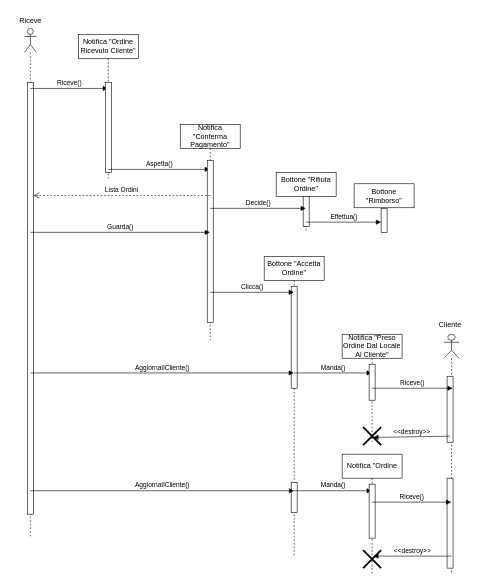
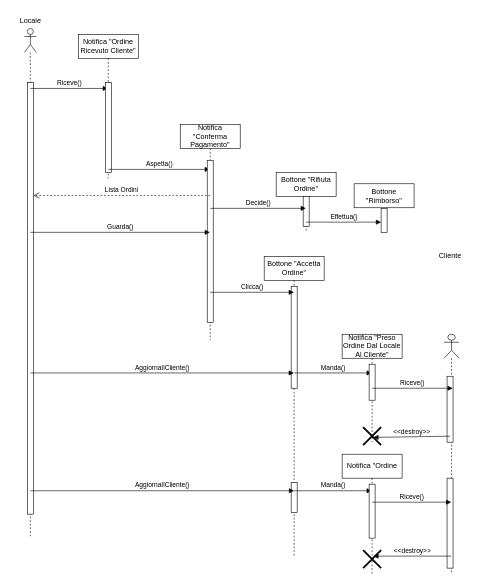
node "Riceve": label "Riceve" -> "Locale"
node "Cliente": moved (450, 326) -> (450, 257)
